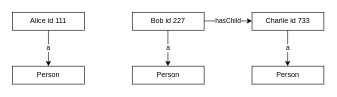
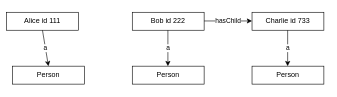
node "Alice id 111": moved (48, 21) -> (42, 21)
node "Bob id 227": label "Bob id 227" -> "Bob id 222"
